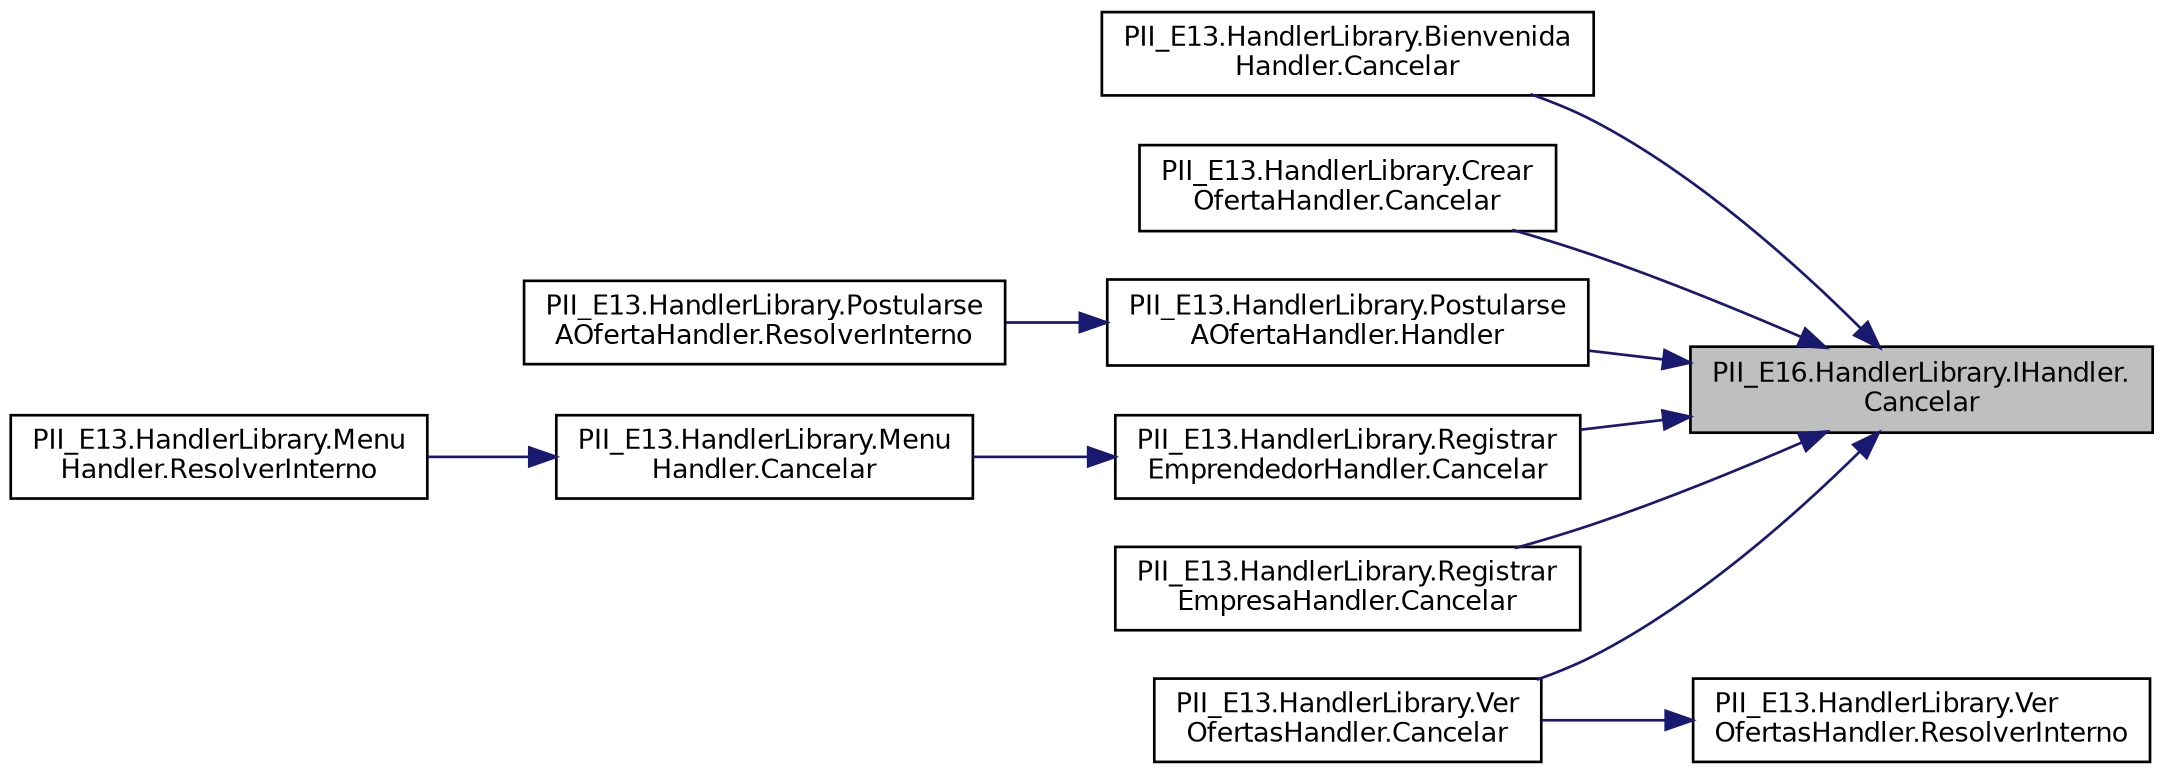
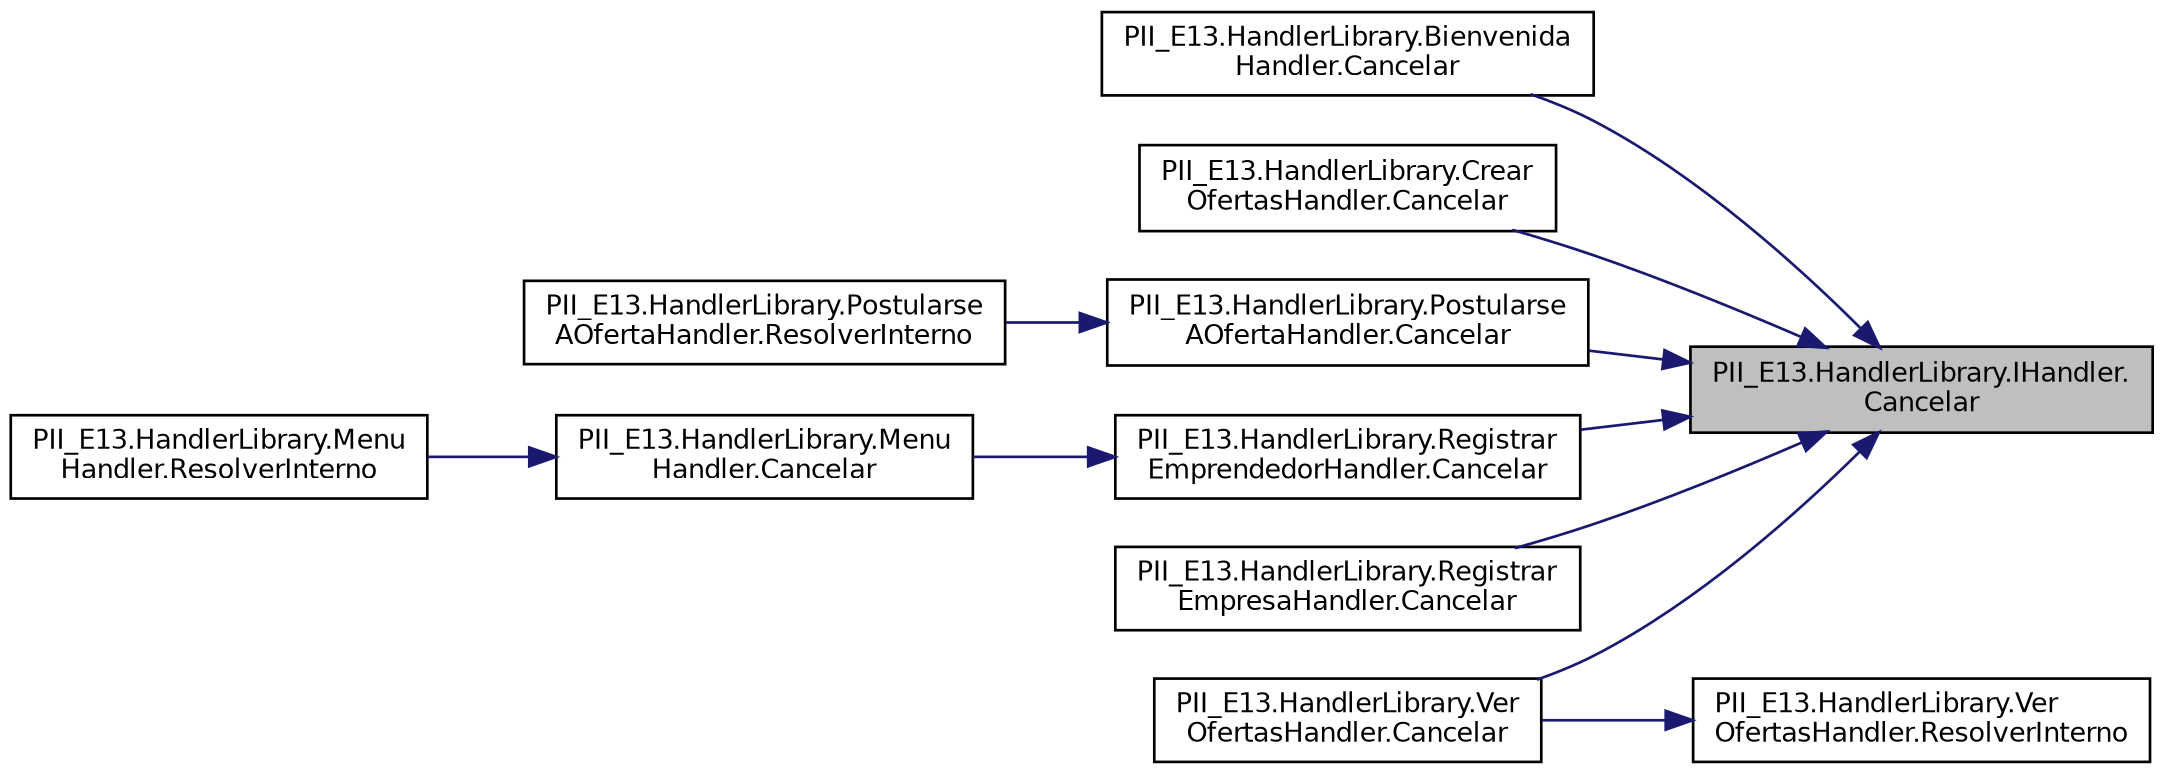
node "PII_E13.HandlerLibrary.Crear OfertaHandler.Cancelar": label "PII_E13.HandlerLibrary.Crear OfertaHandler.Cancelar" -> "PII_E13.HandlerLibrary.Crear OfertasHandler.Cancelar"
node "PII_E13.HandlerLibrary.Postularse AOfertaHandler.Handler": label "PII_E13.HandlerLibrary.Postularse AOfertaHandler.Handler" -> "PII_E13.HandlerLibrary.Postularse AOfertaHandler.Cancelar"
node "PII_E16.HandlerLibrary.IHandler. Cancelar": label "PII_E16.HandlerLibrary.IHandler. Cancelar" -> "PII_E13.HandlerLibrary.IHandler. Cancelar"
